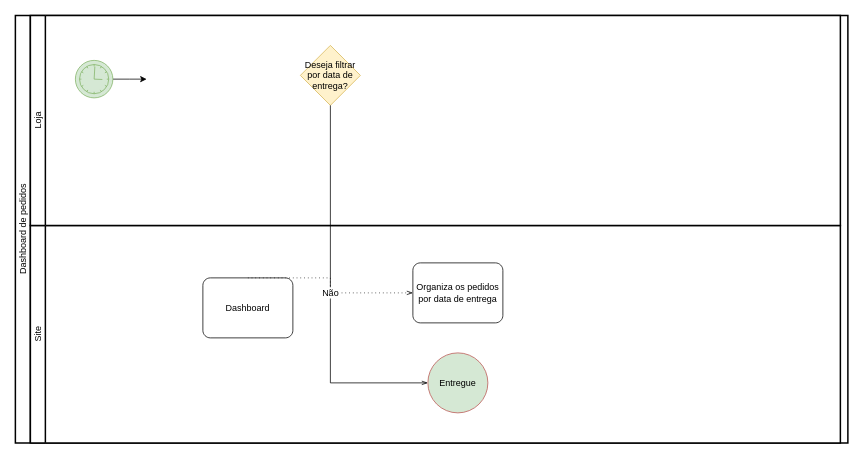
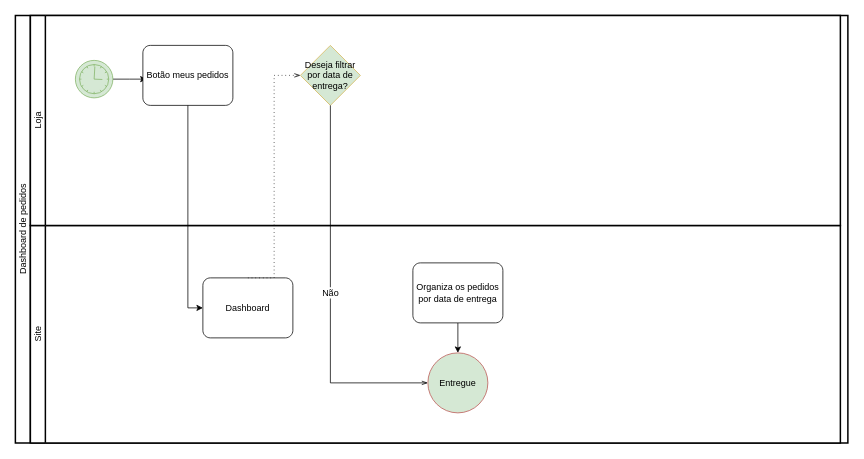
node "Botão meus pedidos": added
node "Deseja filtrar por data de entrega?": fillcolor #fff2cc -> #d5e8d4
edge "Dashboard" -> "Organiza os pedidos por data de entrega": now "Dashboard" -> "Deseja filtrar por data de entrega?"
edge "Botão meus pedidos" -> "Dashboard": added
edge "Organiza os pedidos por data de entrega" -> "Entregue": added
